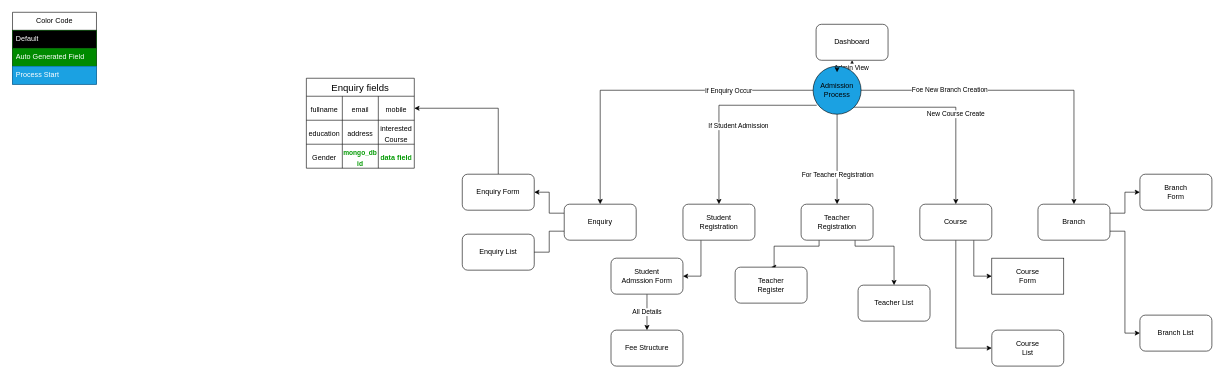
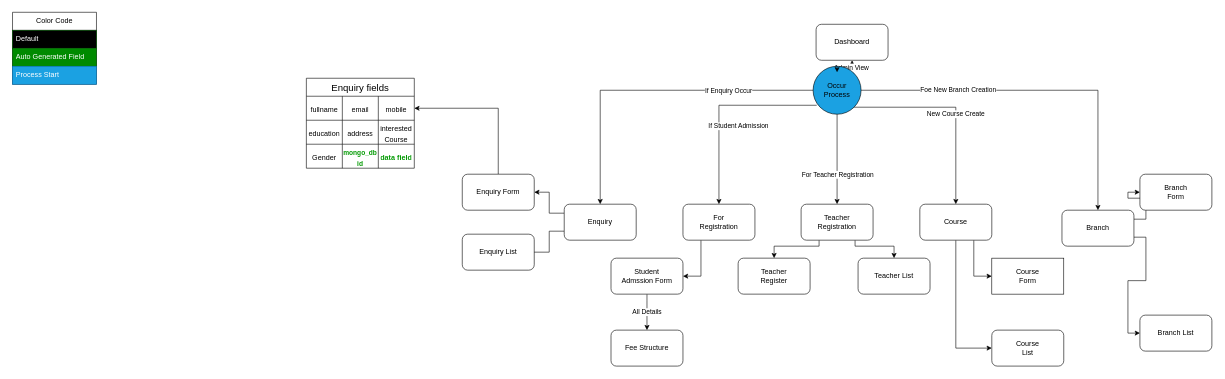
node "Admission Process": label "Admission Process" -> "Occur Process"
node "StudentRegistration": label "StudentRegistration" -> "ForRegistration"
node "Branch": moved (1074, 222) -> (1098, 228)
node "Teacher Register": moved (771, 285) -> (774, 276)
node "Teacher List": moved (894, 303) -> (894, 276)
